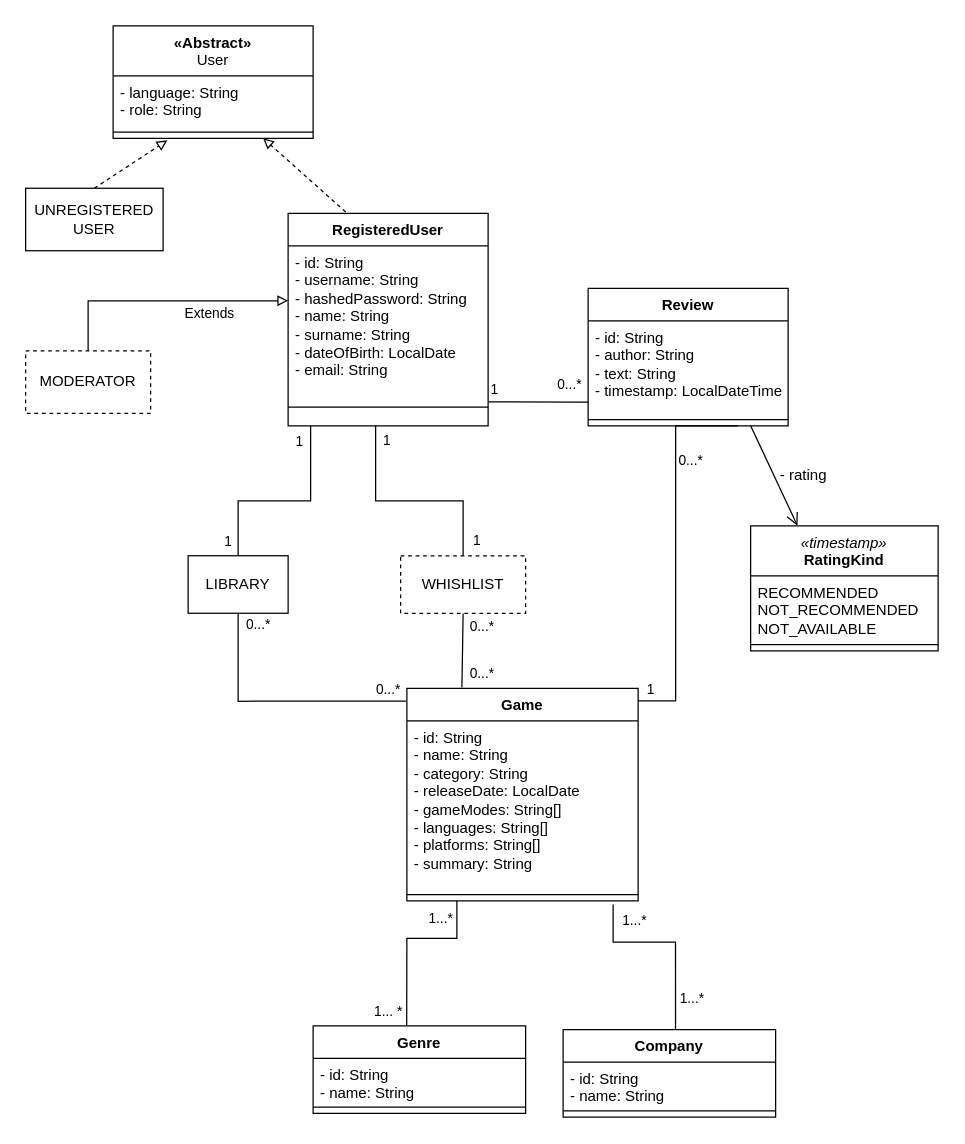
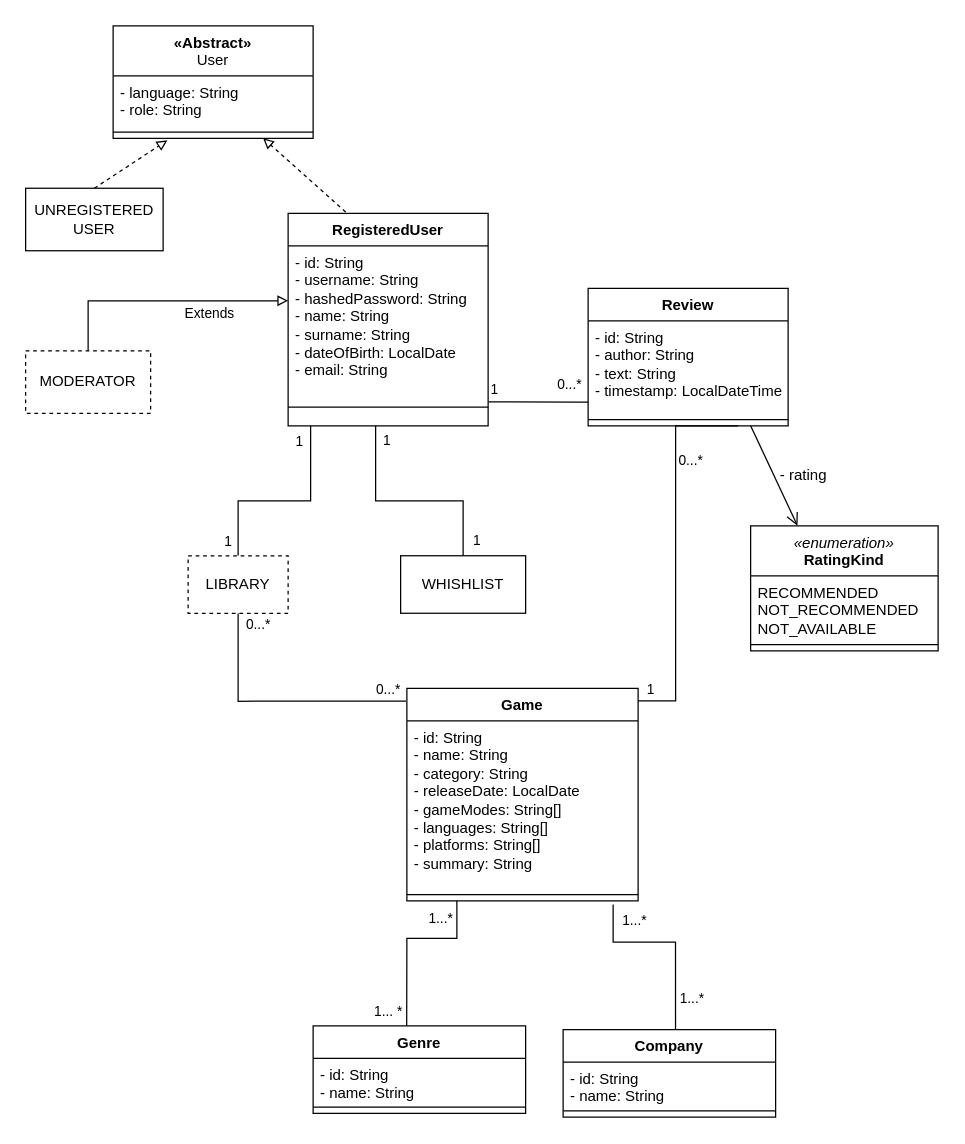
node "«timestamp» RatingKind": label "«timestamp» RatingKind" -> "«enumeration» RatingKind"
node "LIBRARY": style solid -> dashed
node "WHISHLIST": style dashed -> solid
edge "WHISHLIST" -- "Game": removed, labels "0...*", "0...*"
